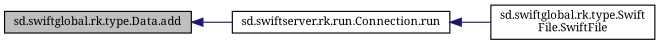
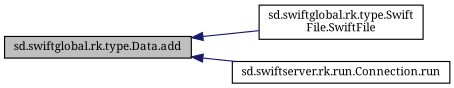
edge "sd.swiftglobal.rk.type.Swift File.SwiftFile" -> "sd.swiftserver.rk.run.Connection.run": now "sd.swiftglobal.rk.type.Swift File.SwiftFile" -> "sd.swiftglobal.rk.type.Data.add"
